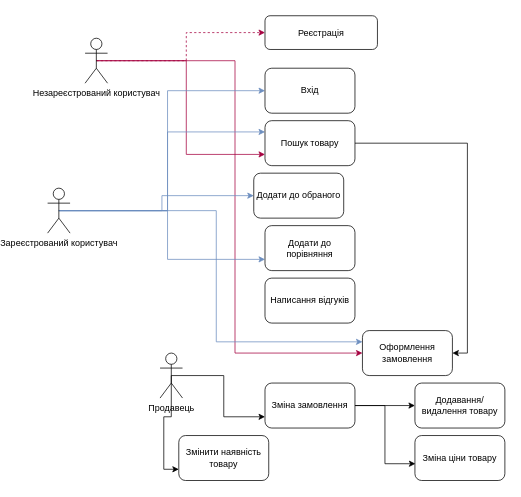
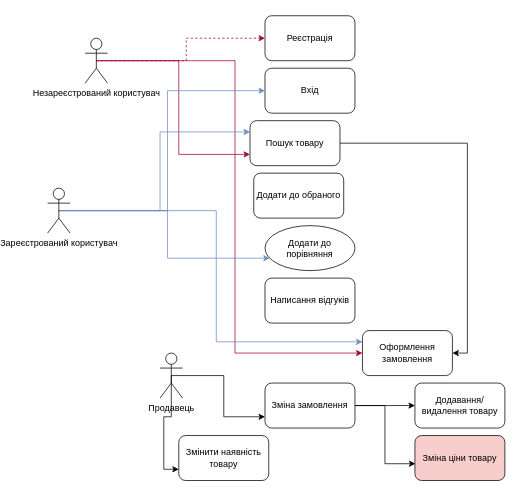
node "Реєстрація": size 113x34 -> 90x45
node "Пошук товару": moved (310, 143) -> (295, 143)
edge "Зареєстрований користувач" -> "Додати до обраного": removed
node "Додати до порівняння": shape rounded rectangle -> ellipse
node "Зміна ціни товару": fillcolor #ffffff -> #f8cecc
